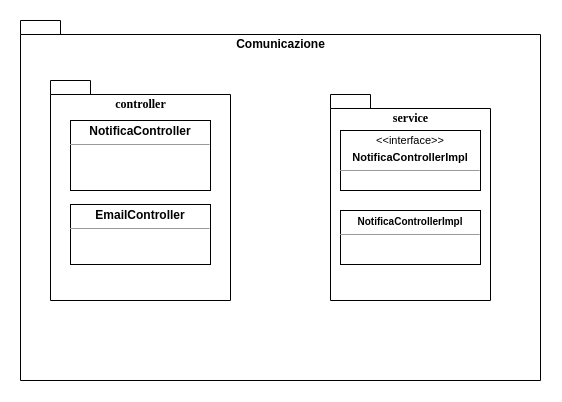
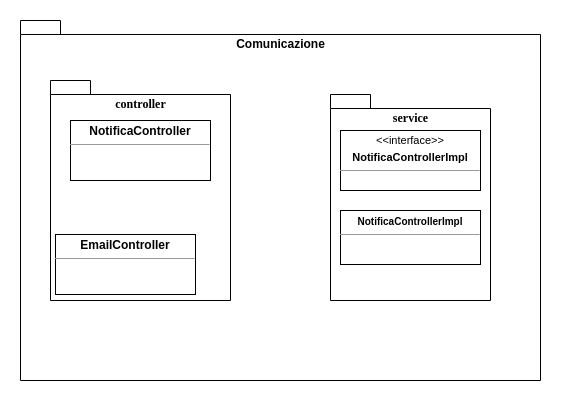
node "NotificaController": size 140x70 -> 140x60
node "EmailController": moved (141, 235) -> (126, 265)
